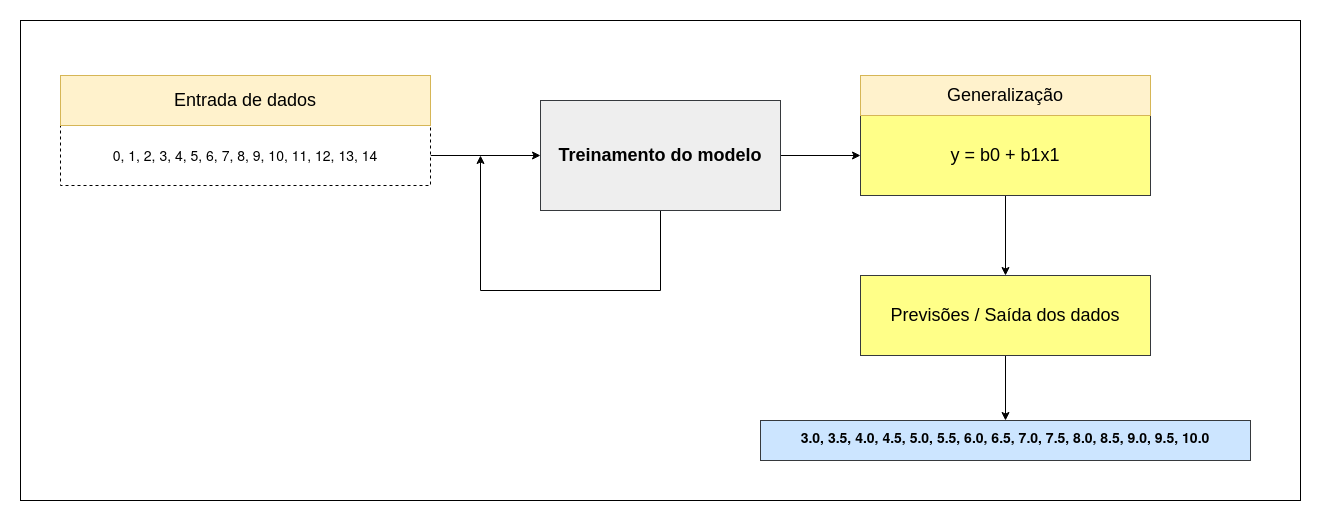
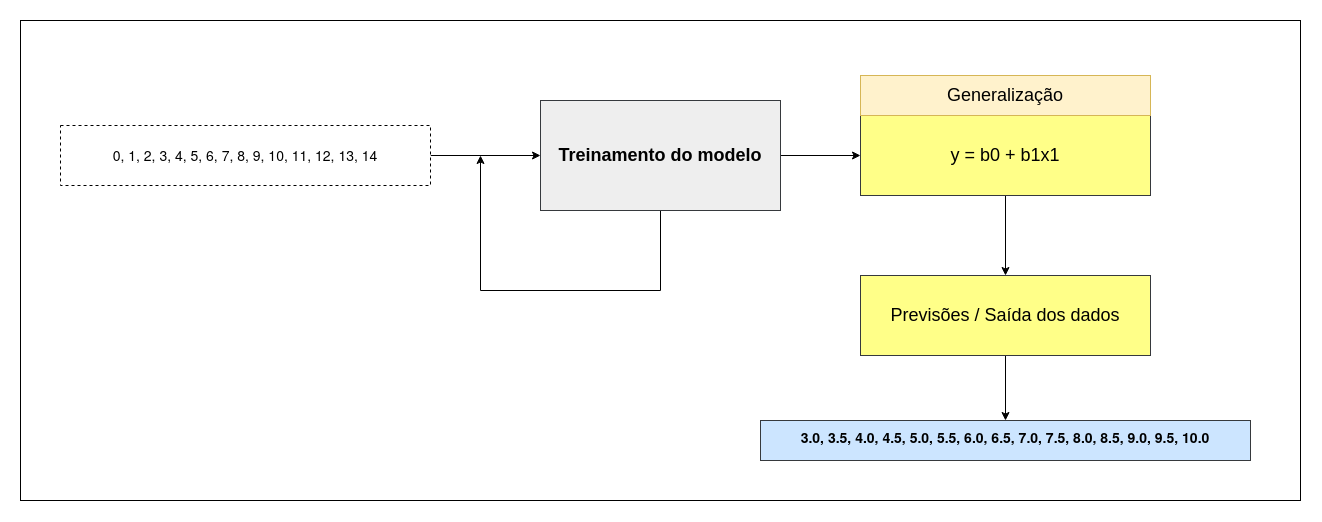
node "Entrada de dados": removed
